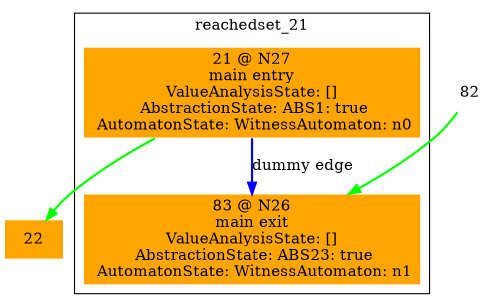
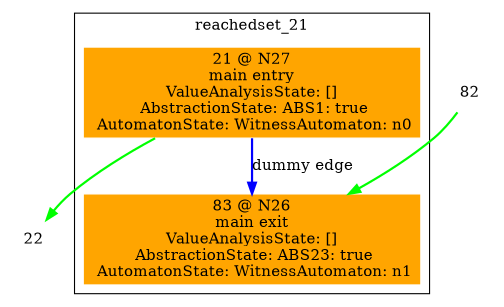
node "22": fillcolor orange -> white
